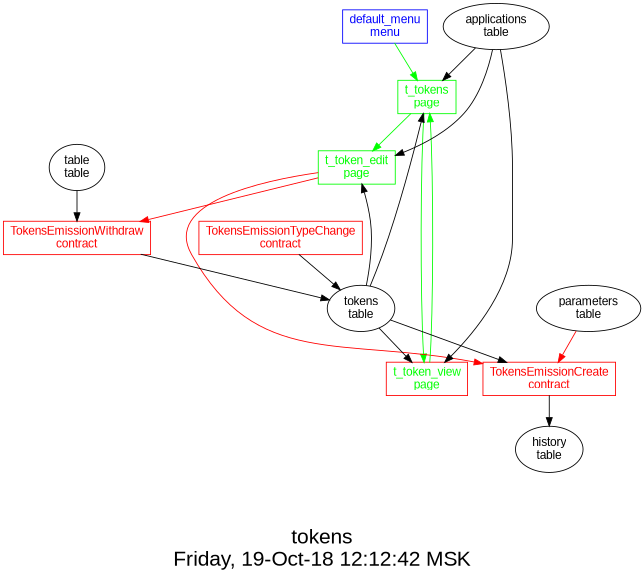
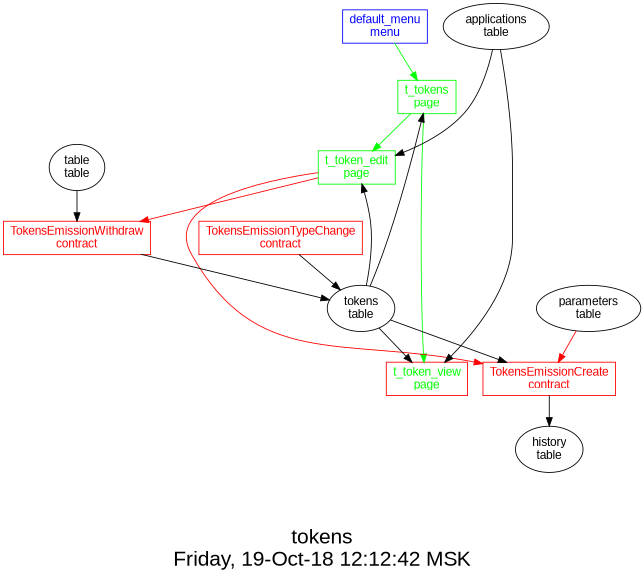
edge "applications table" -> "t_tokens page": removed
edge "t_token_view page" -> "t_tokens page": removed
